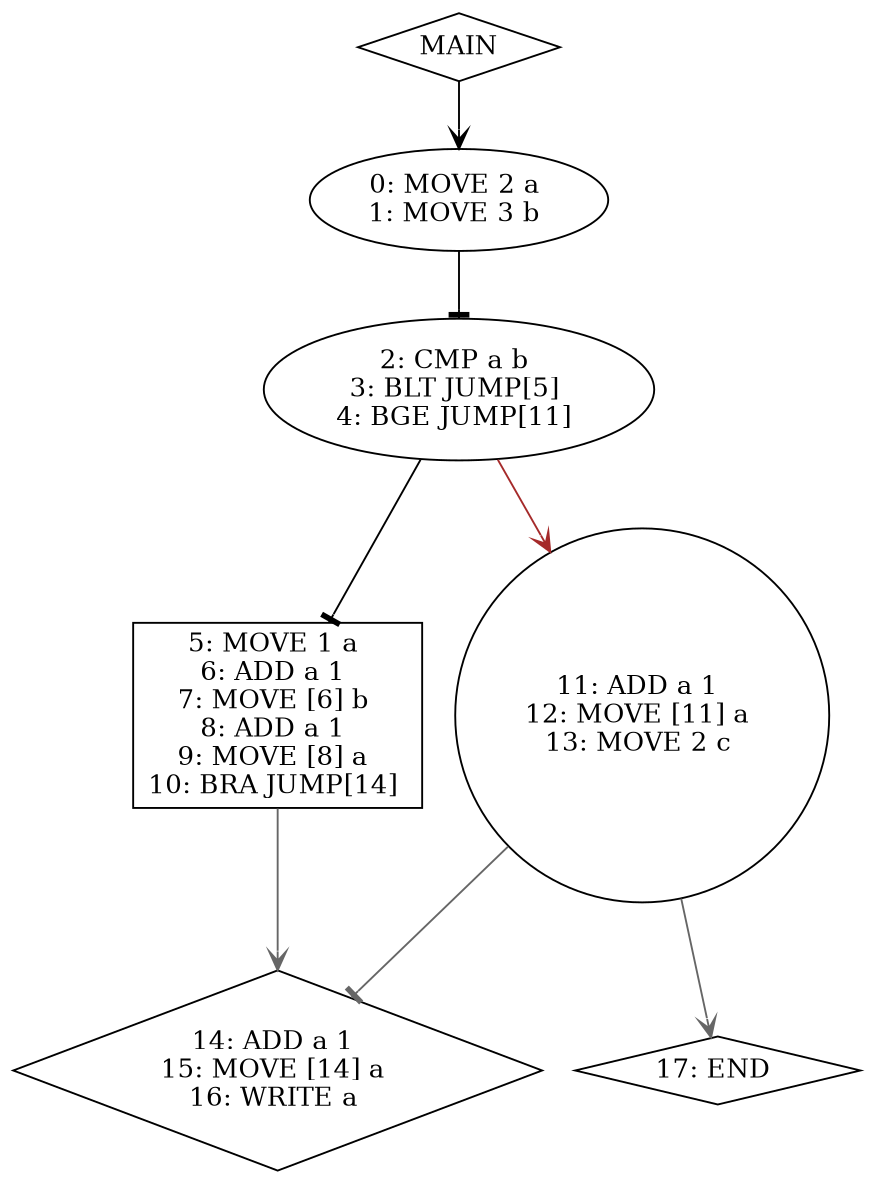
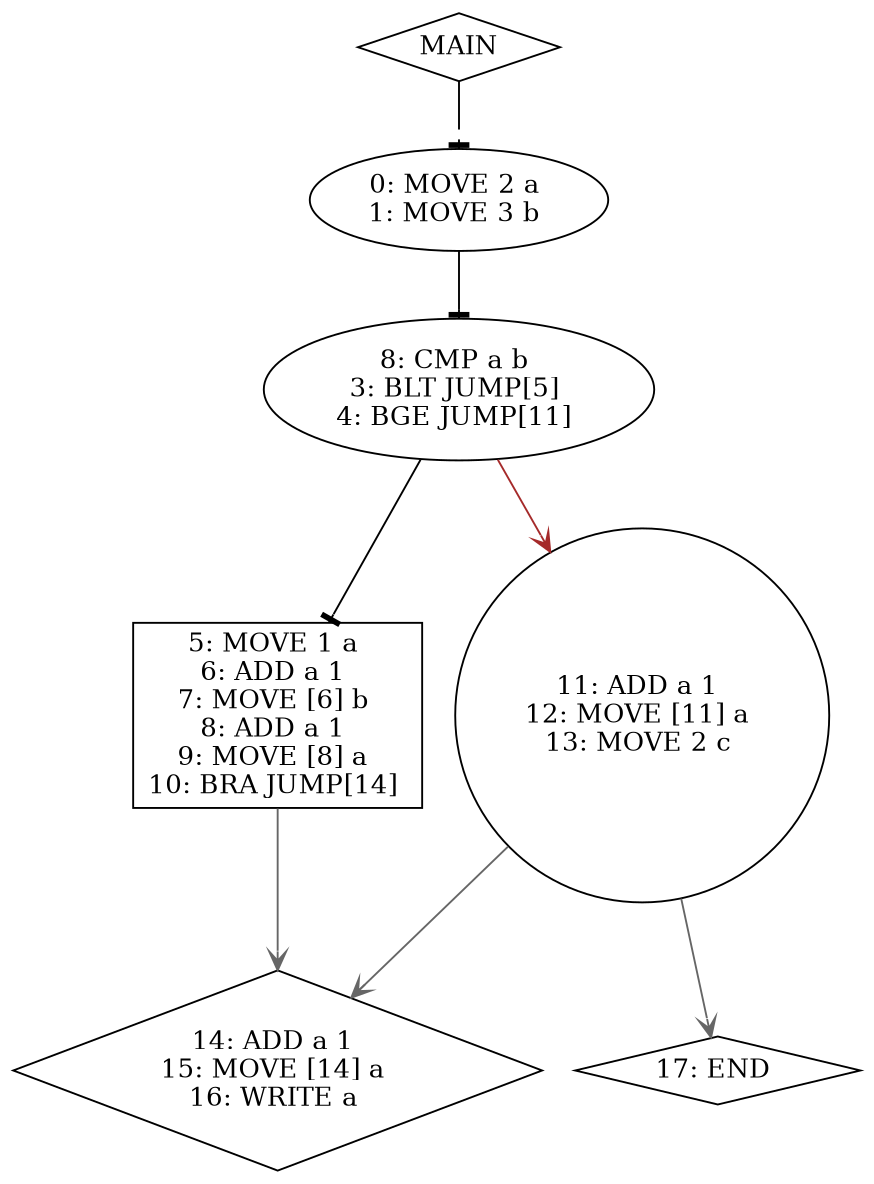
edge "MAIN" -> "0: MOVE 2 a 1: MOVE 3 b": arrowhead vee -> tee
node "2: CMP a b 3: BLT JUMP[5] 4: BGE JUMP[11]": label "2: CMP a b 3: BLT JUMP[5] 4: BGE JUMP[11]" -> "8: CMP a b 3: BLT JUMP[5] 4: BGE JUMP[11]"
edge "11: ADD a 1 12: MOVE [11] a 13: MOVE 2 c" -> "14: ADD a 1 15: MOVE [14] a 16: WRITE a": arrowhead tee -> vee
